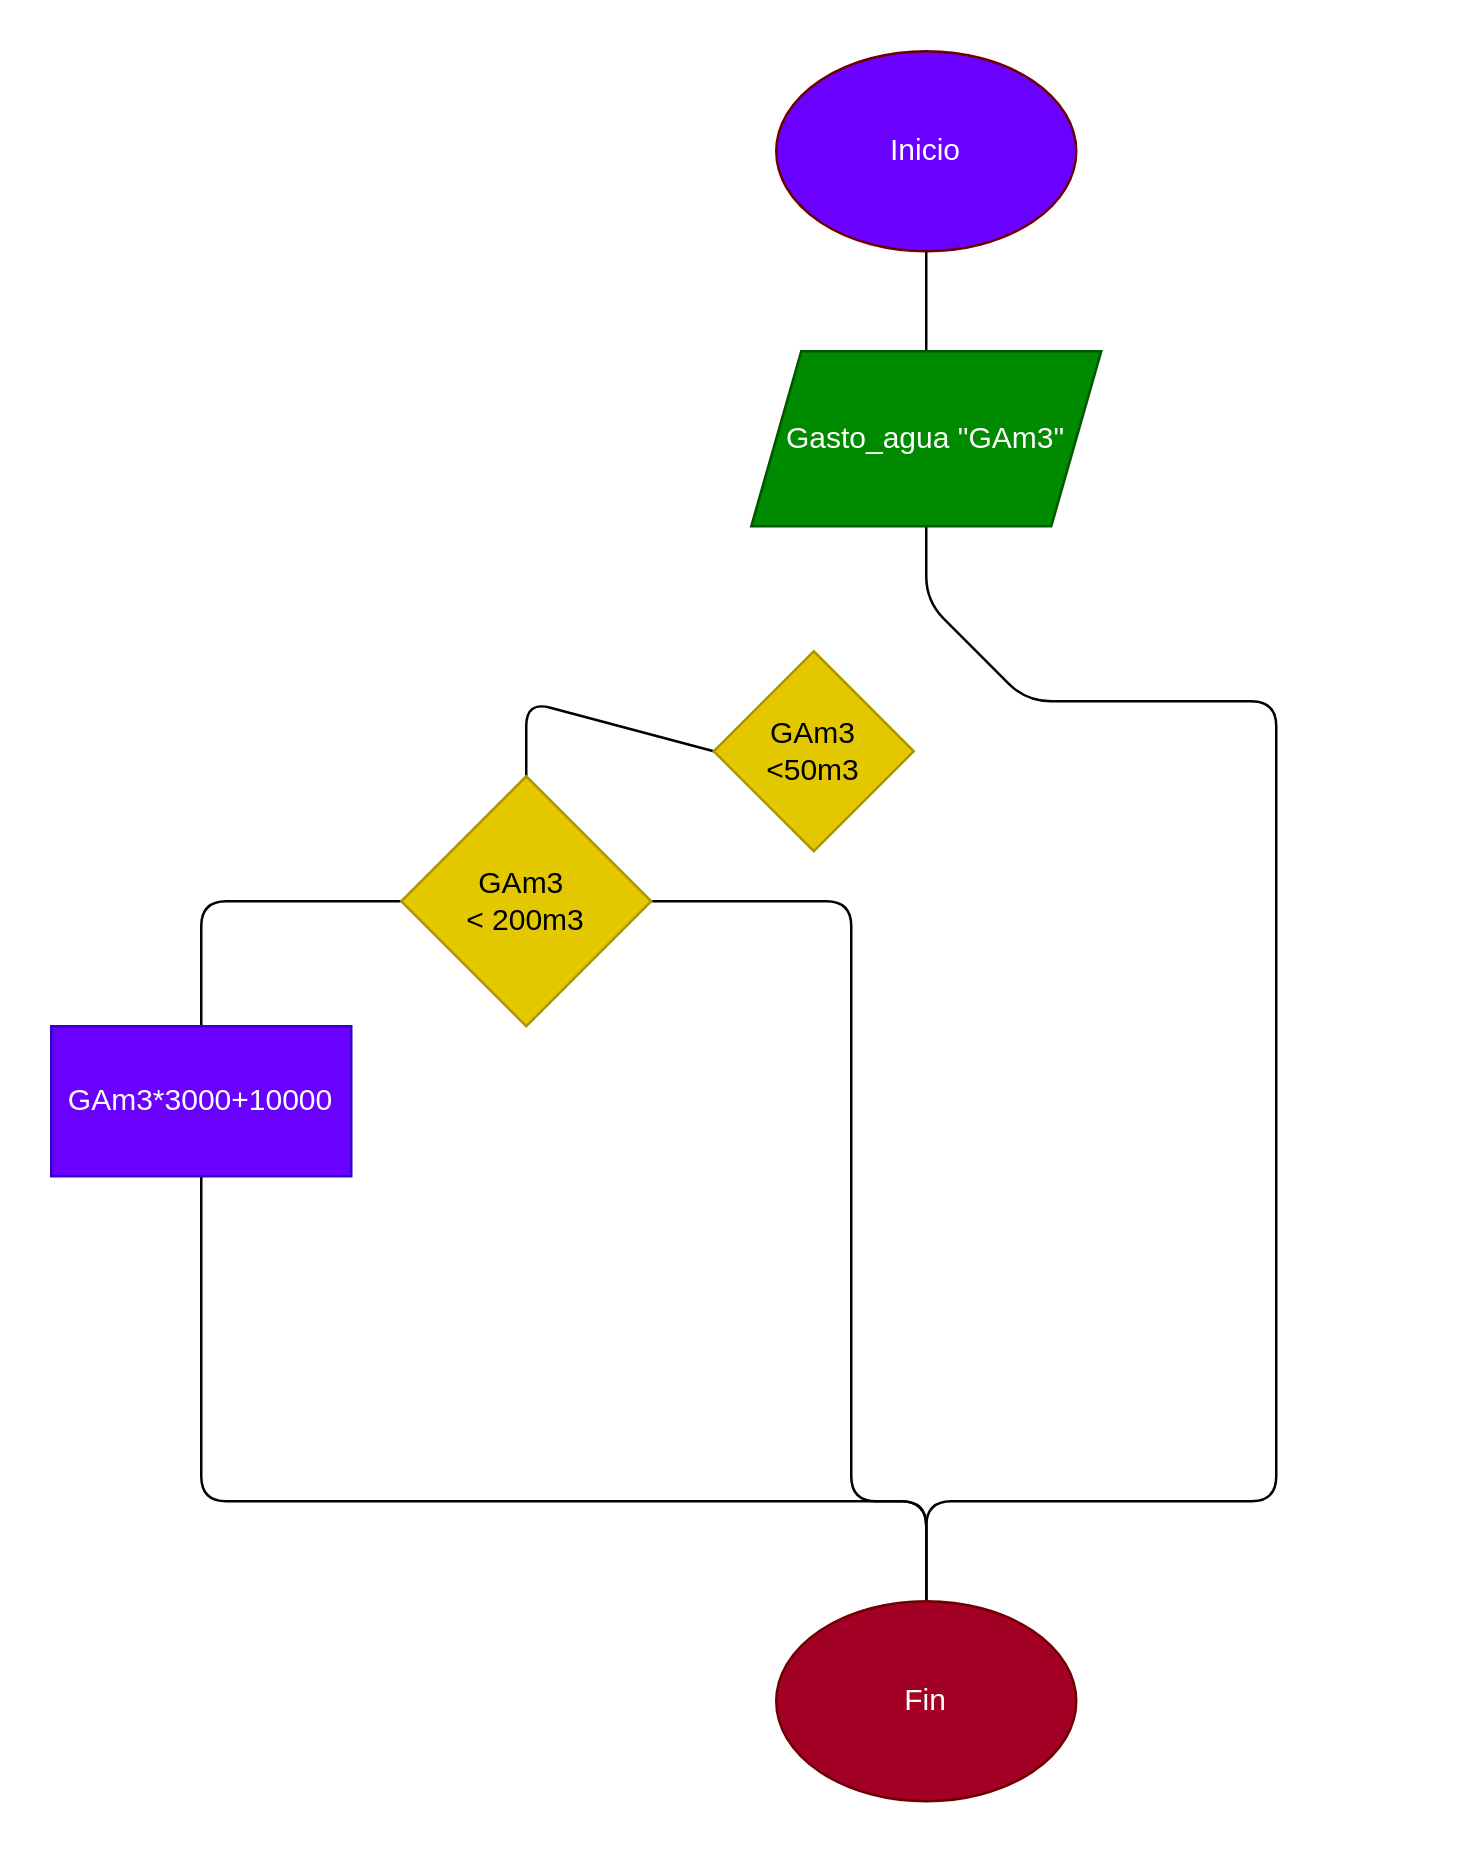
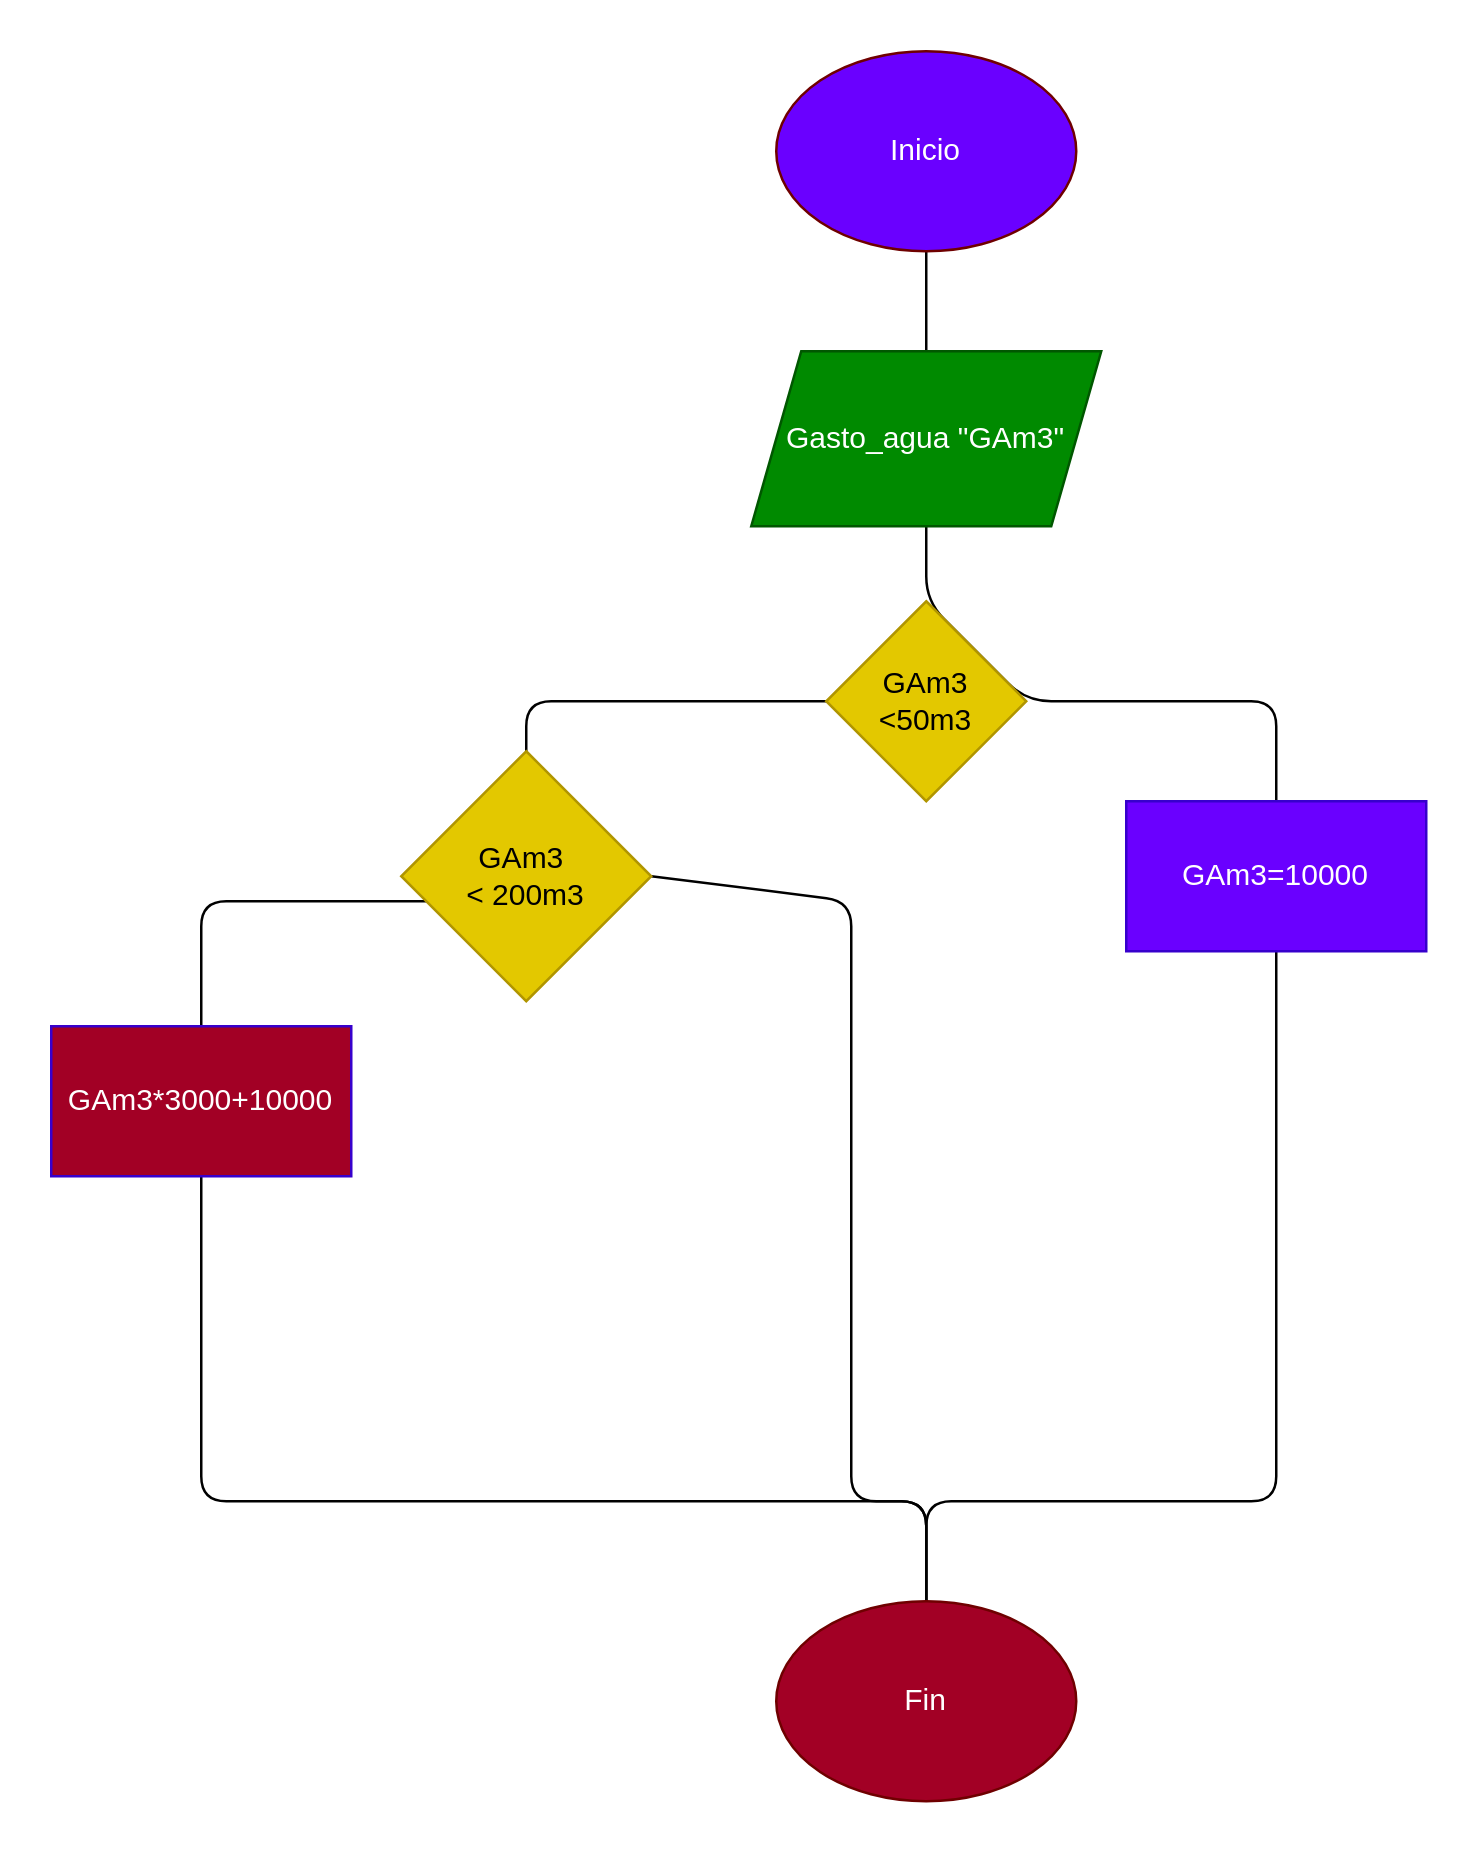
node "GAm3 <50m3": moved (814, 751) -> (926, 701)
node "GAm3=10000": added
node "GAm3 < 200m3": moved (526, 901) -> (526, 876)
node "GAm3*3000+10000": fillcolor #6a00ff -> #a20025
